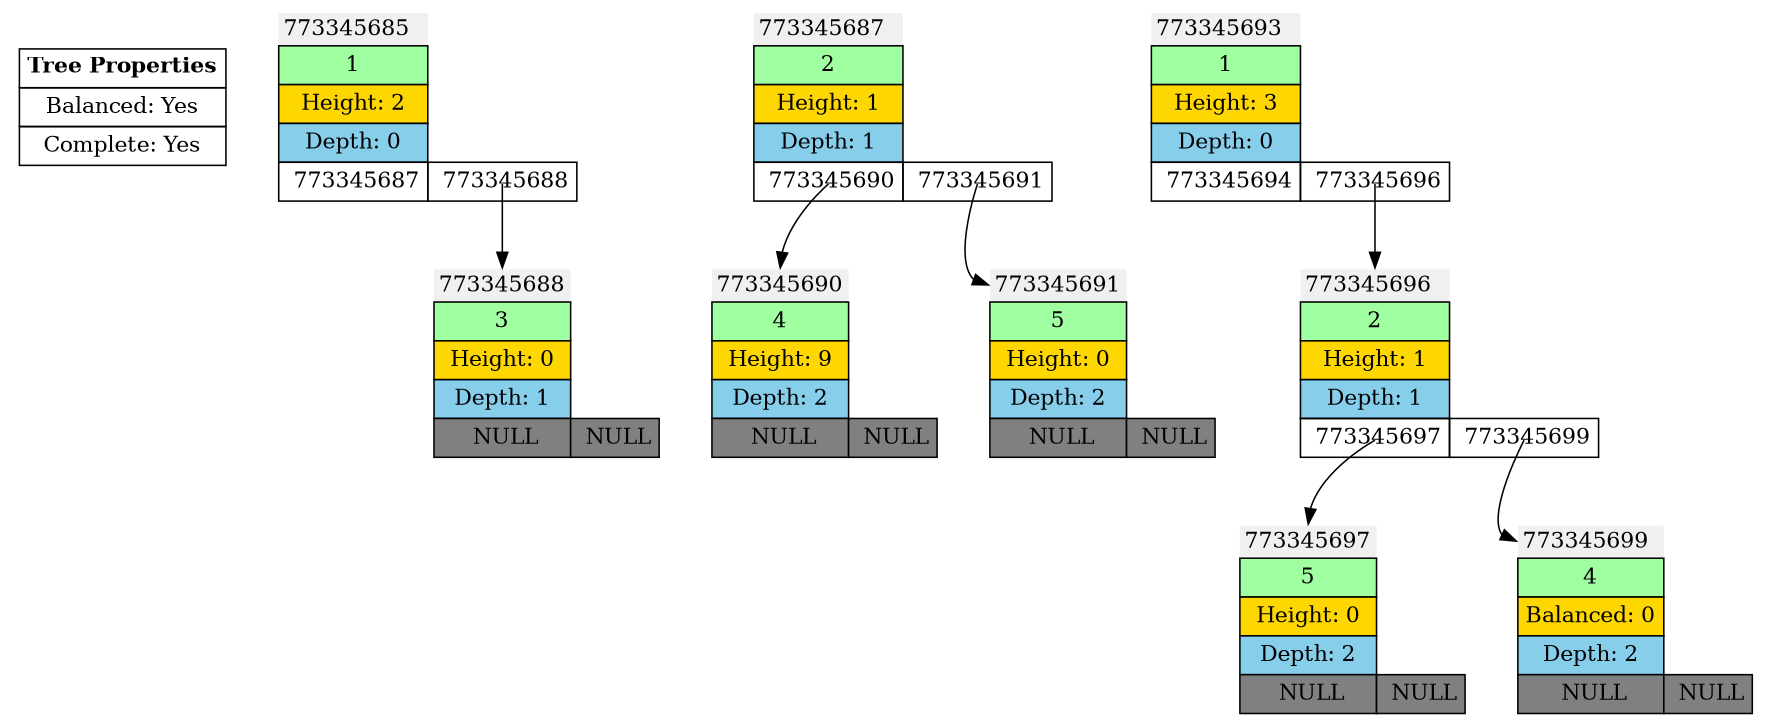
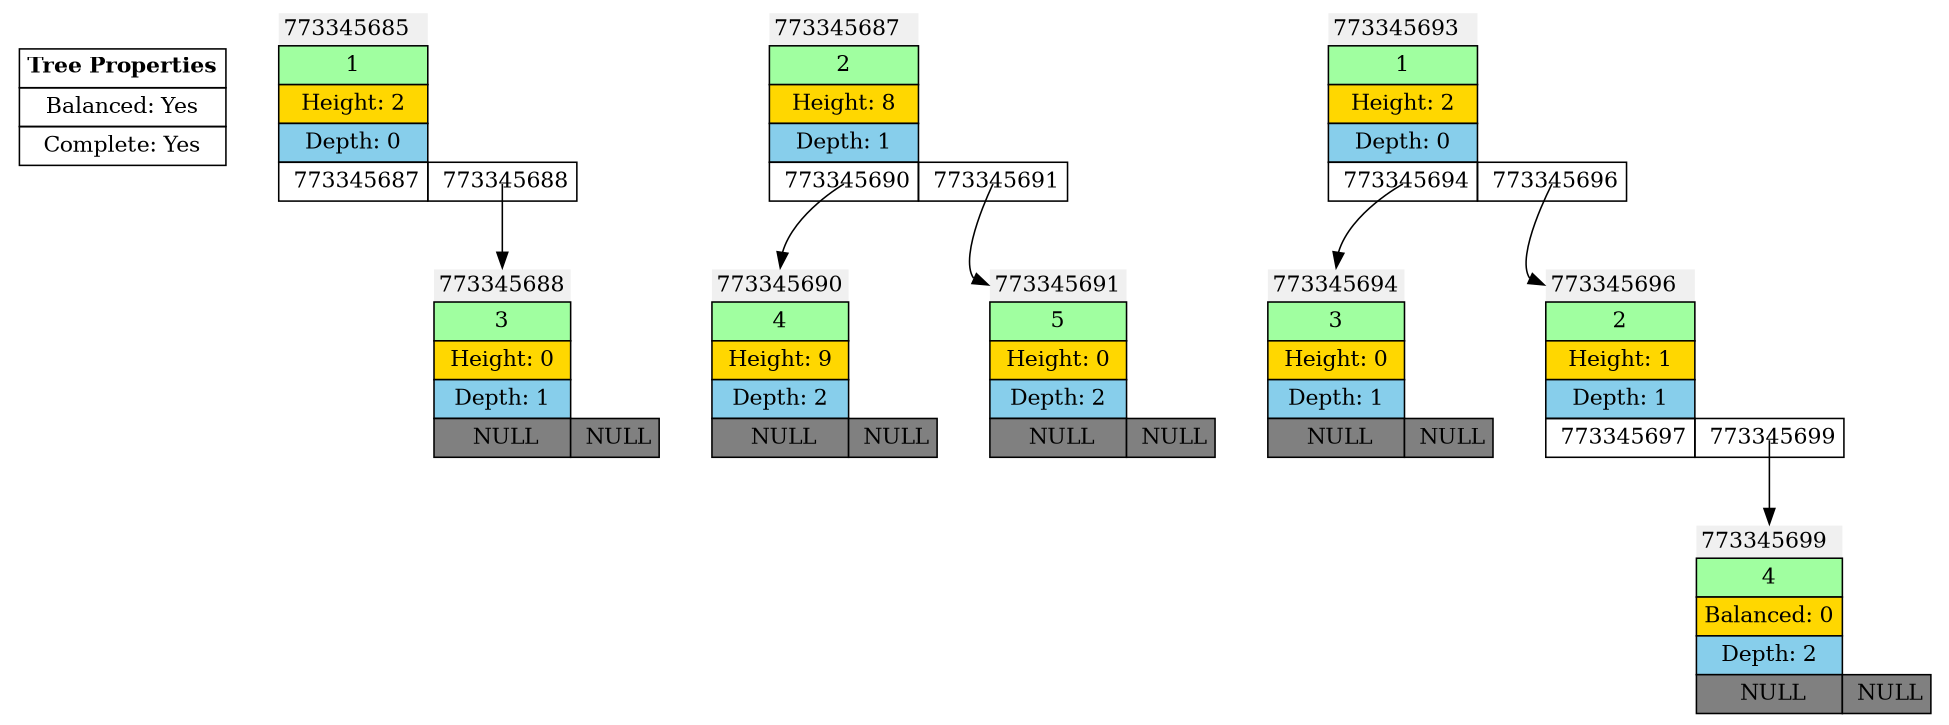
node "773345687": text "Height: 1" -> "Height: 8"
node "773345693": text "Height: 3" -> "Height: 2"
node "773345694": added
node "773345697": removed
